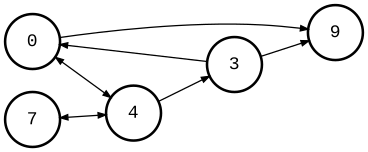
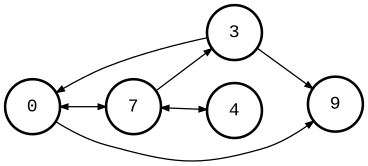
edge "0" -- "4": now "0" -- "7"
edge "4" -> "3": now "7" -> "3"
